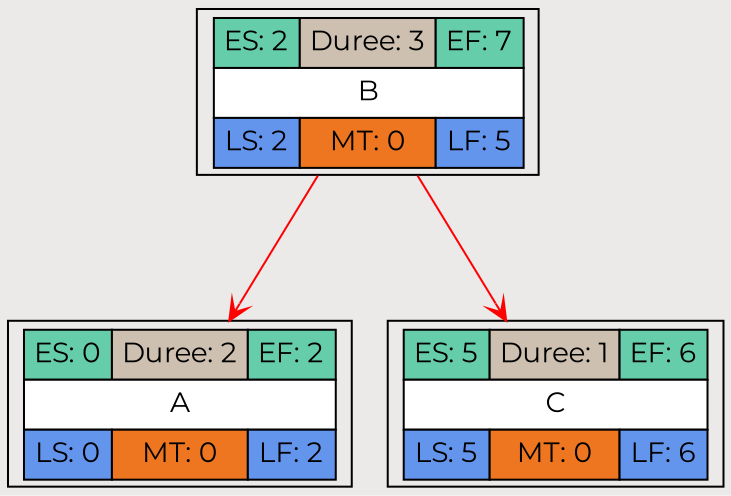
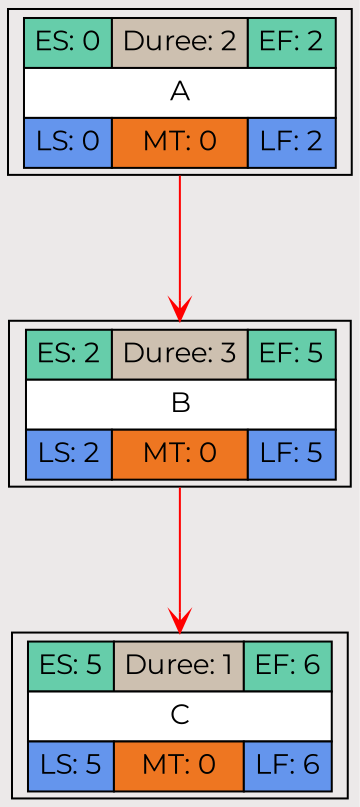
node "ES: 2": text "EF: 7" -> "EF: 5"
edge "ES: 2" -> "ES: 0": reversed
